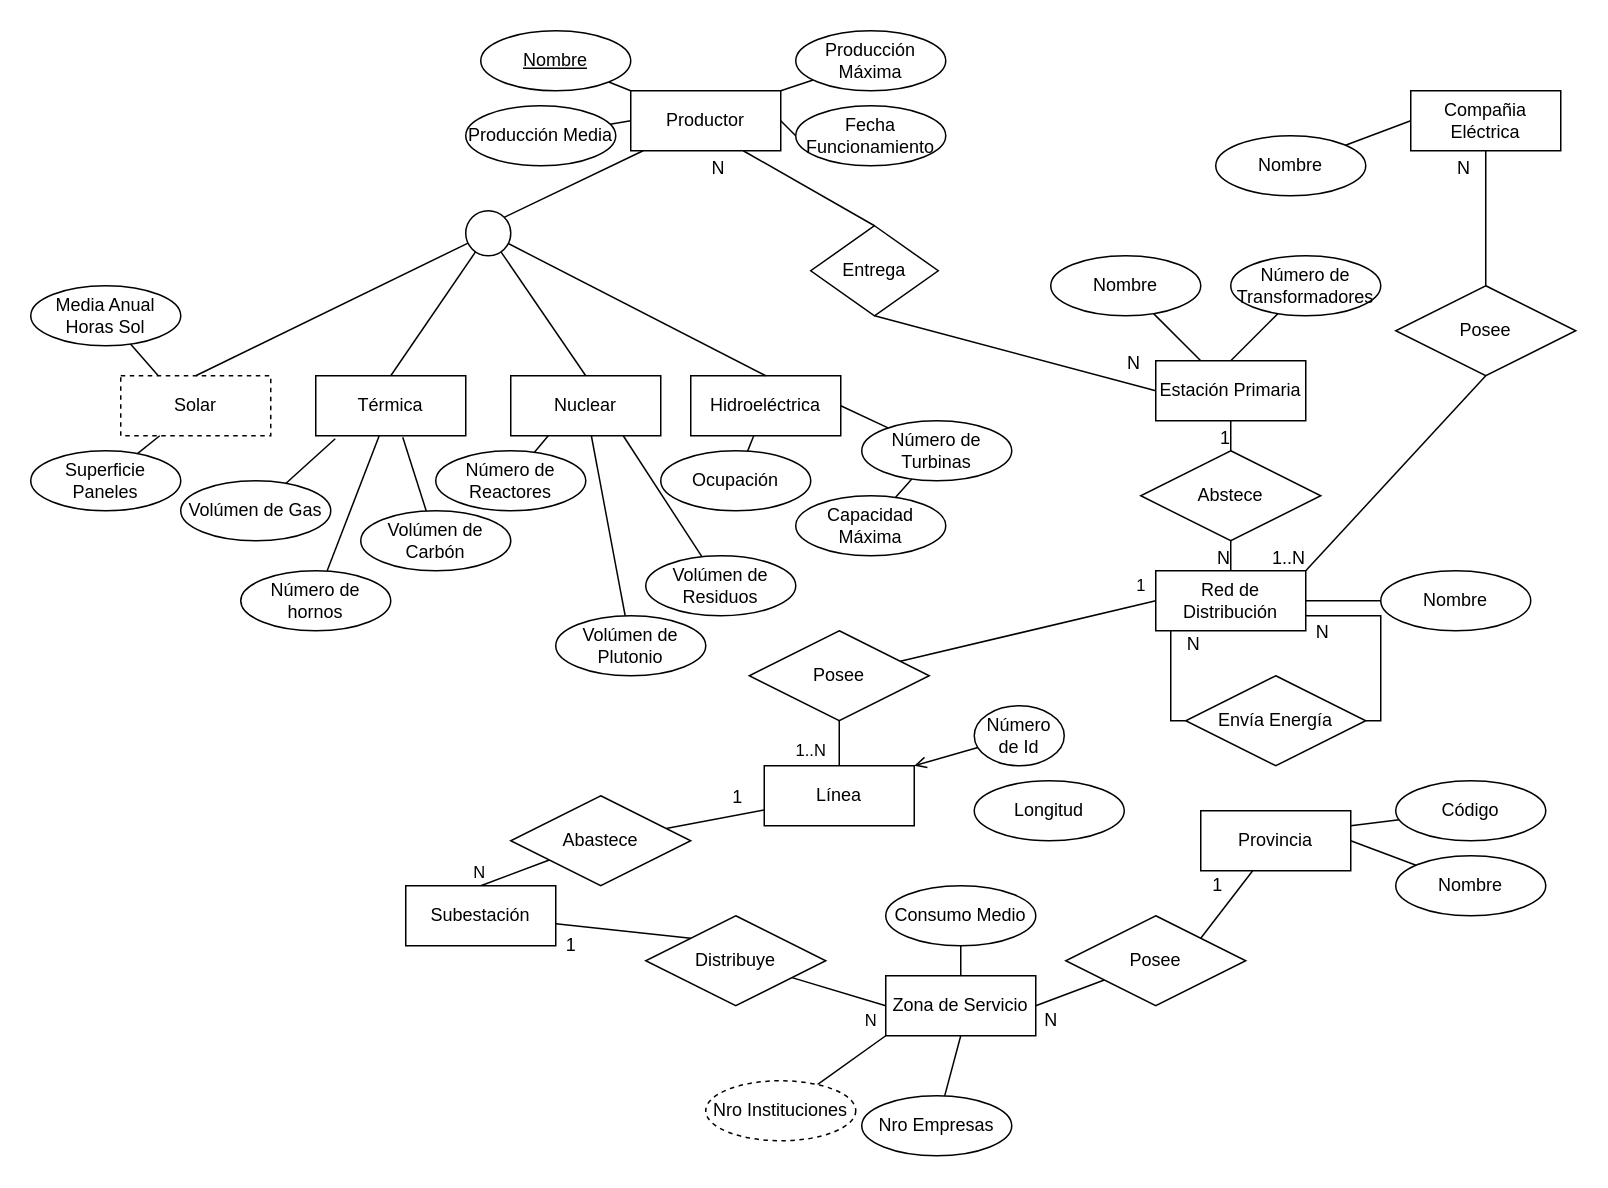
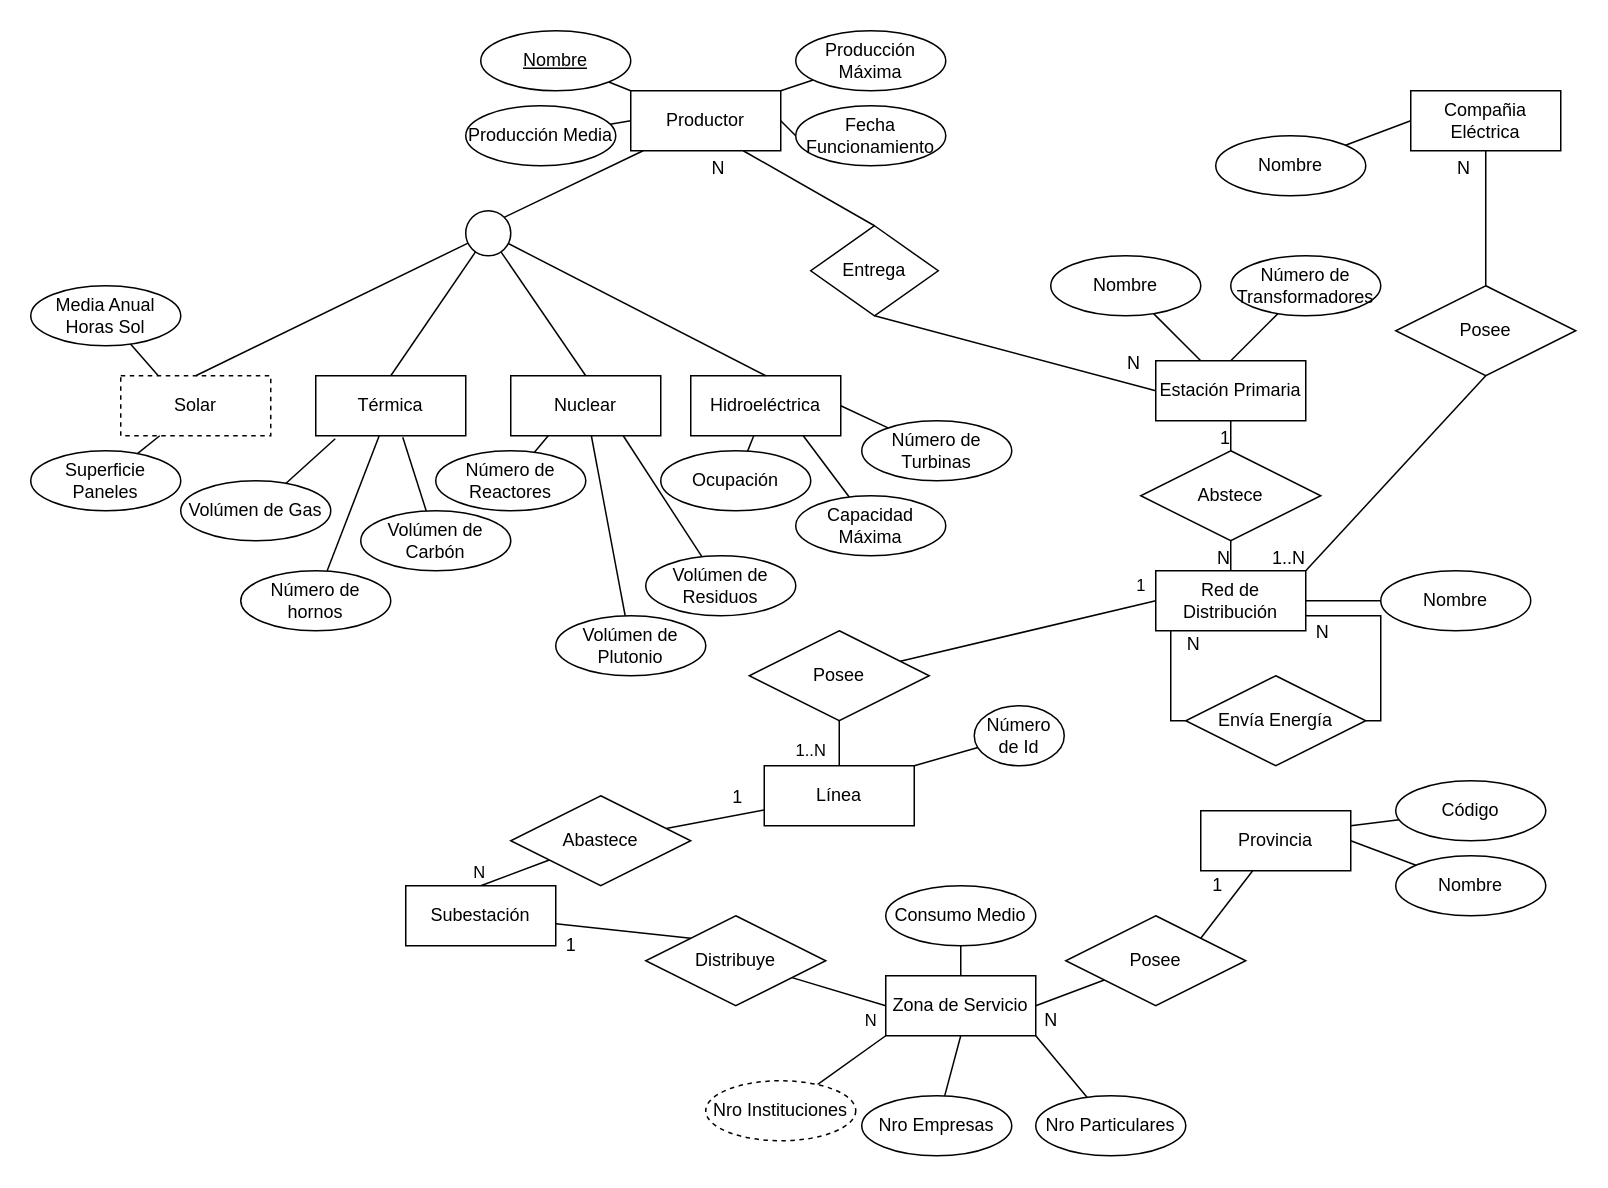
edge "Número de Turbinas" -- "Capacidad Máxima": now "Hidroeléctrica" -- "Capacidad Máxima"
edge "Número de Id" -> "Línea": arrowhead open -> none
node "Longitud": removed
edge "Zona de Servicio" -- "Nro Particulares": added
node "Nro Particulares": added
